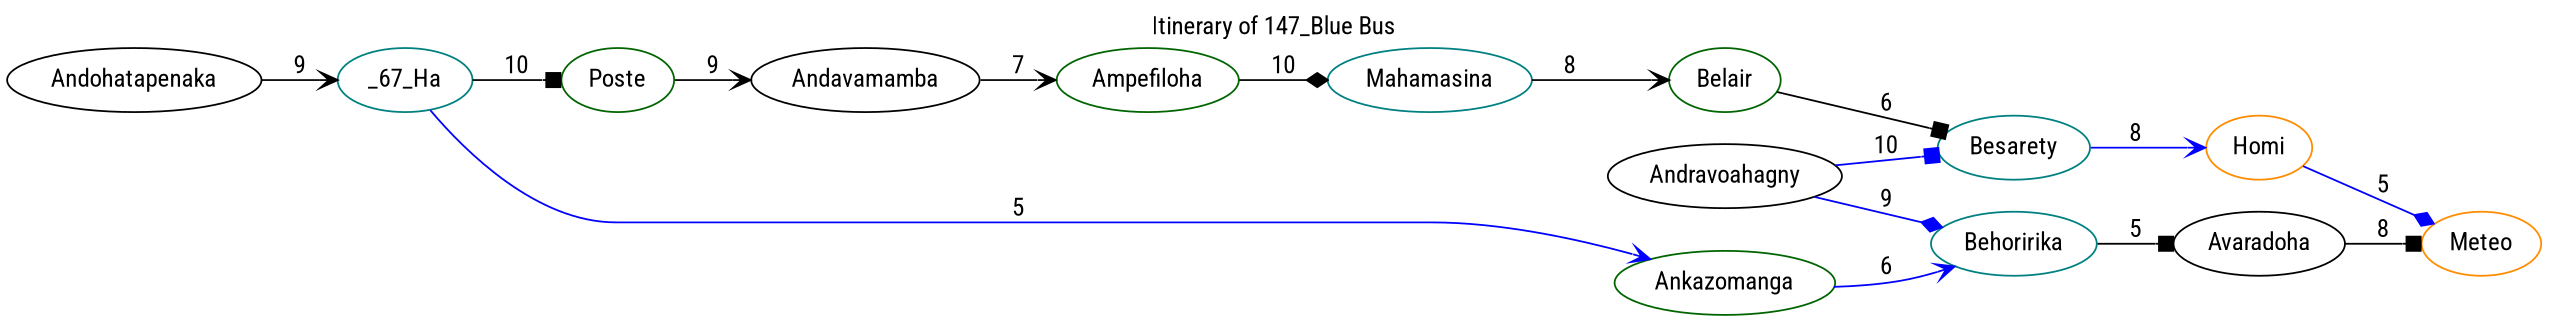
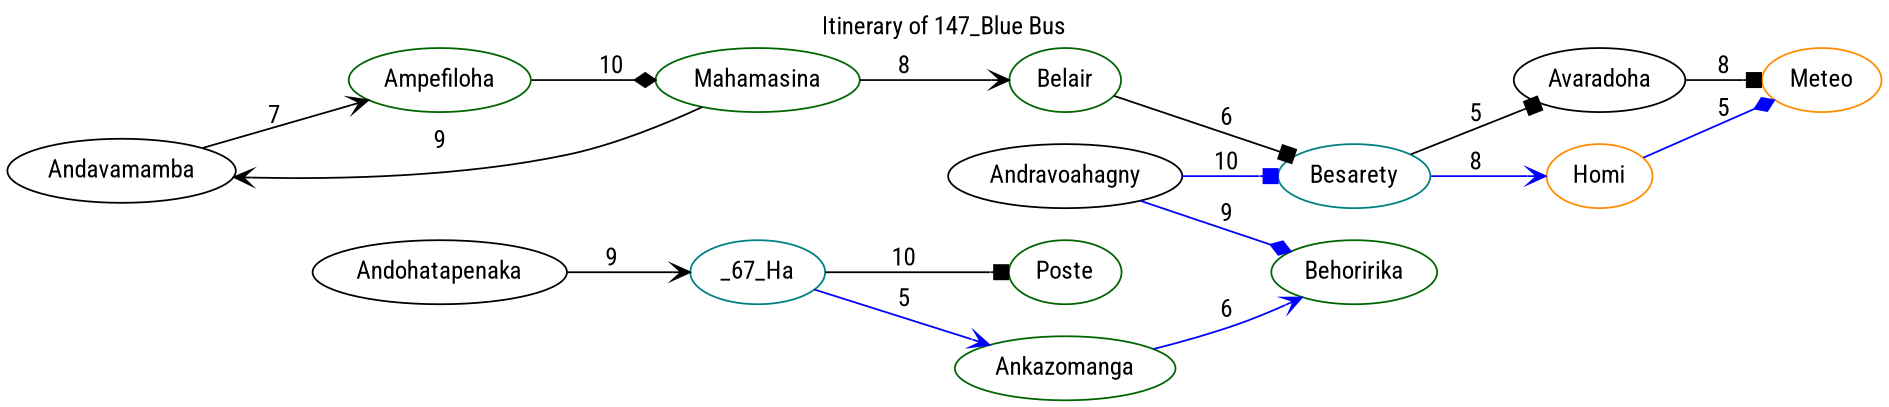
edge "Poste" -> "Andavamamba": now "Mahamasina" -> "Andavamamba"
node "Mahamasina": color teal -> darkgreen
node "Behoririka": color teal -> darkgreen
edge "Behoririka" -> "Avaradoha": now "Besarety" -> "Avaradoha"
